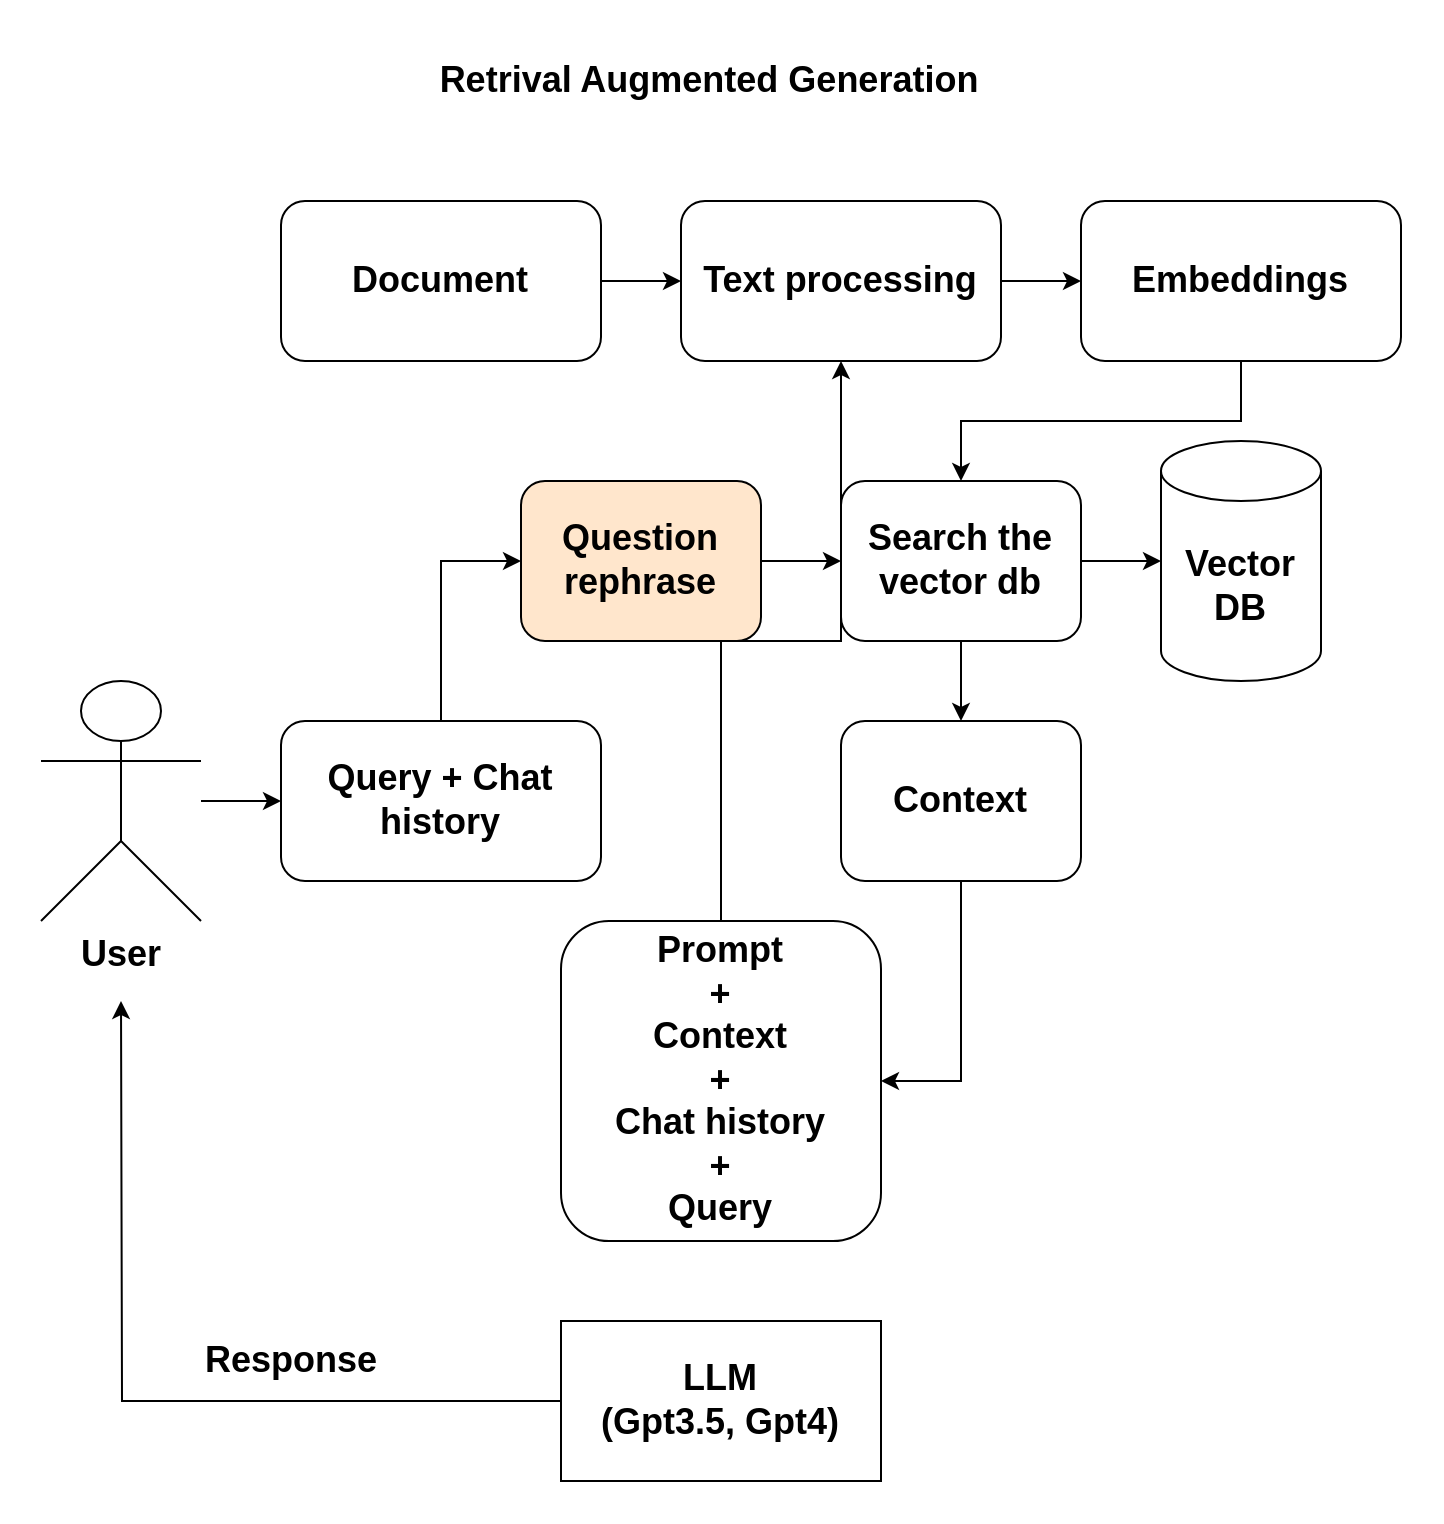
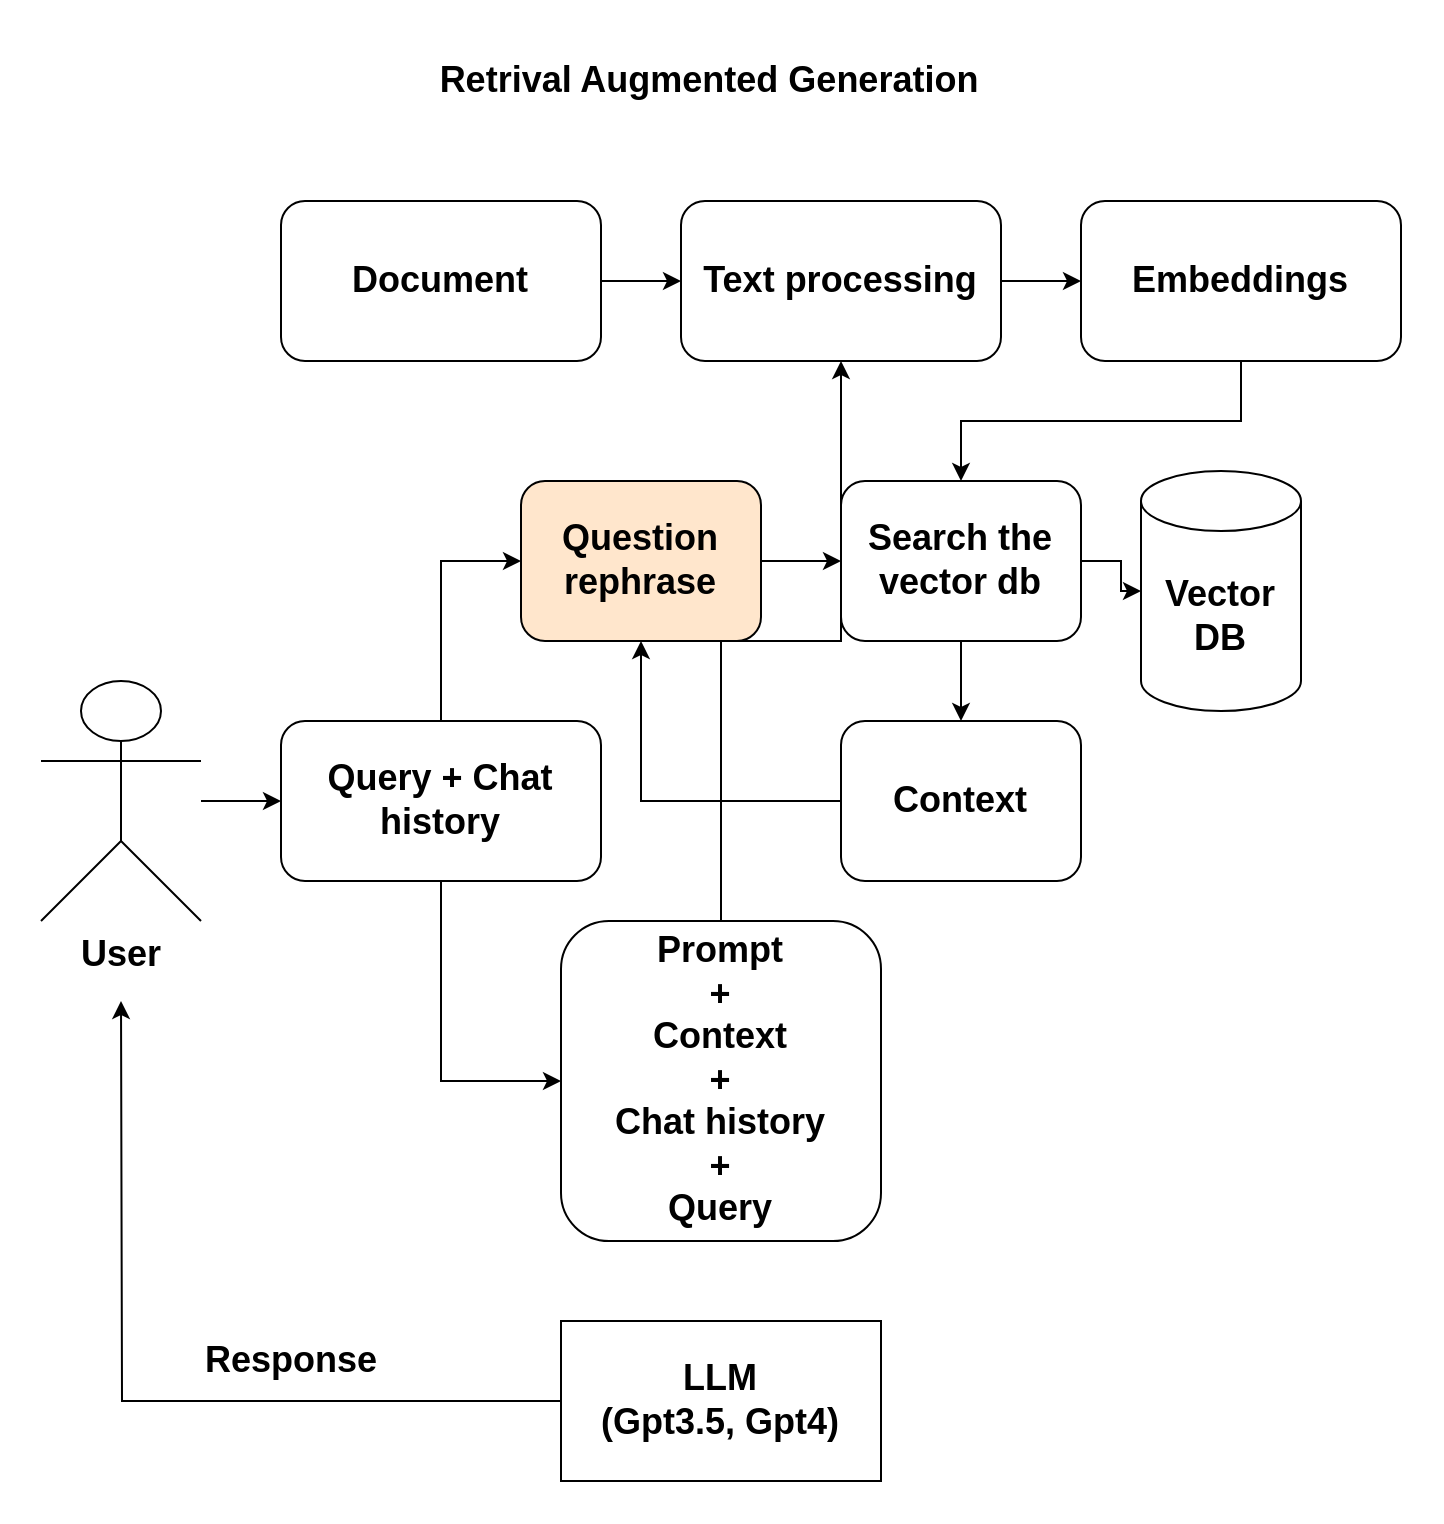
node "Vector DB": moved (1241, 561) -> (1221, 591)
edge "Context" -> "Prompt + Context + Chat history + Query": now "Context" -> "Question rephrase"
edge "Query + Chat history" -> "Prompt + Context + Chat history + Query": added
